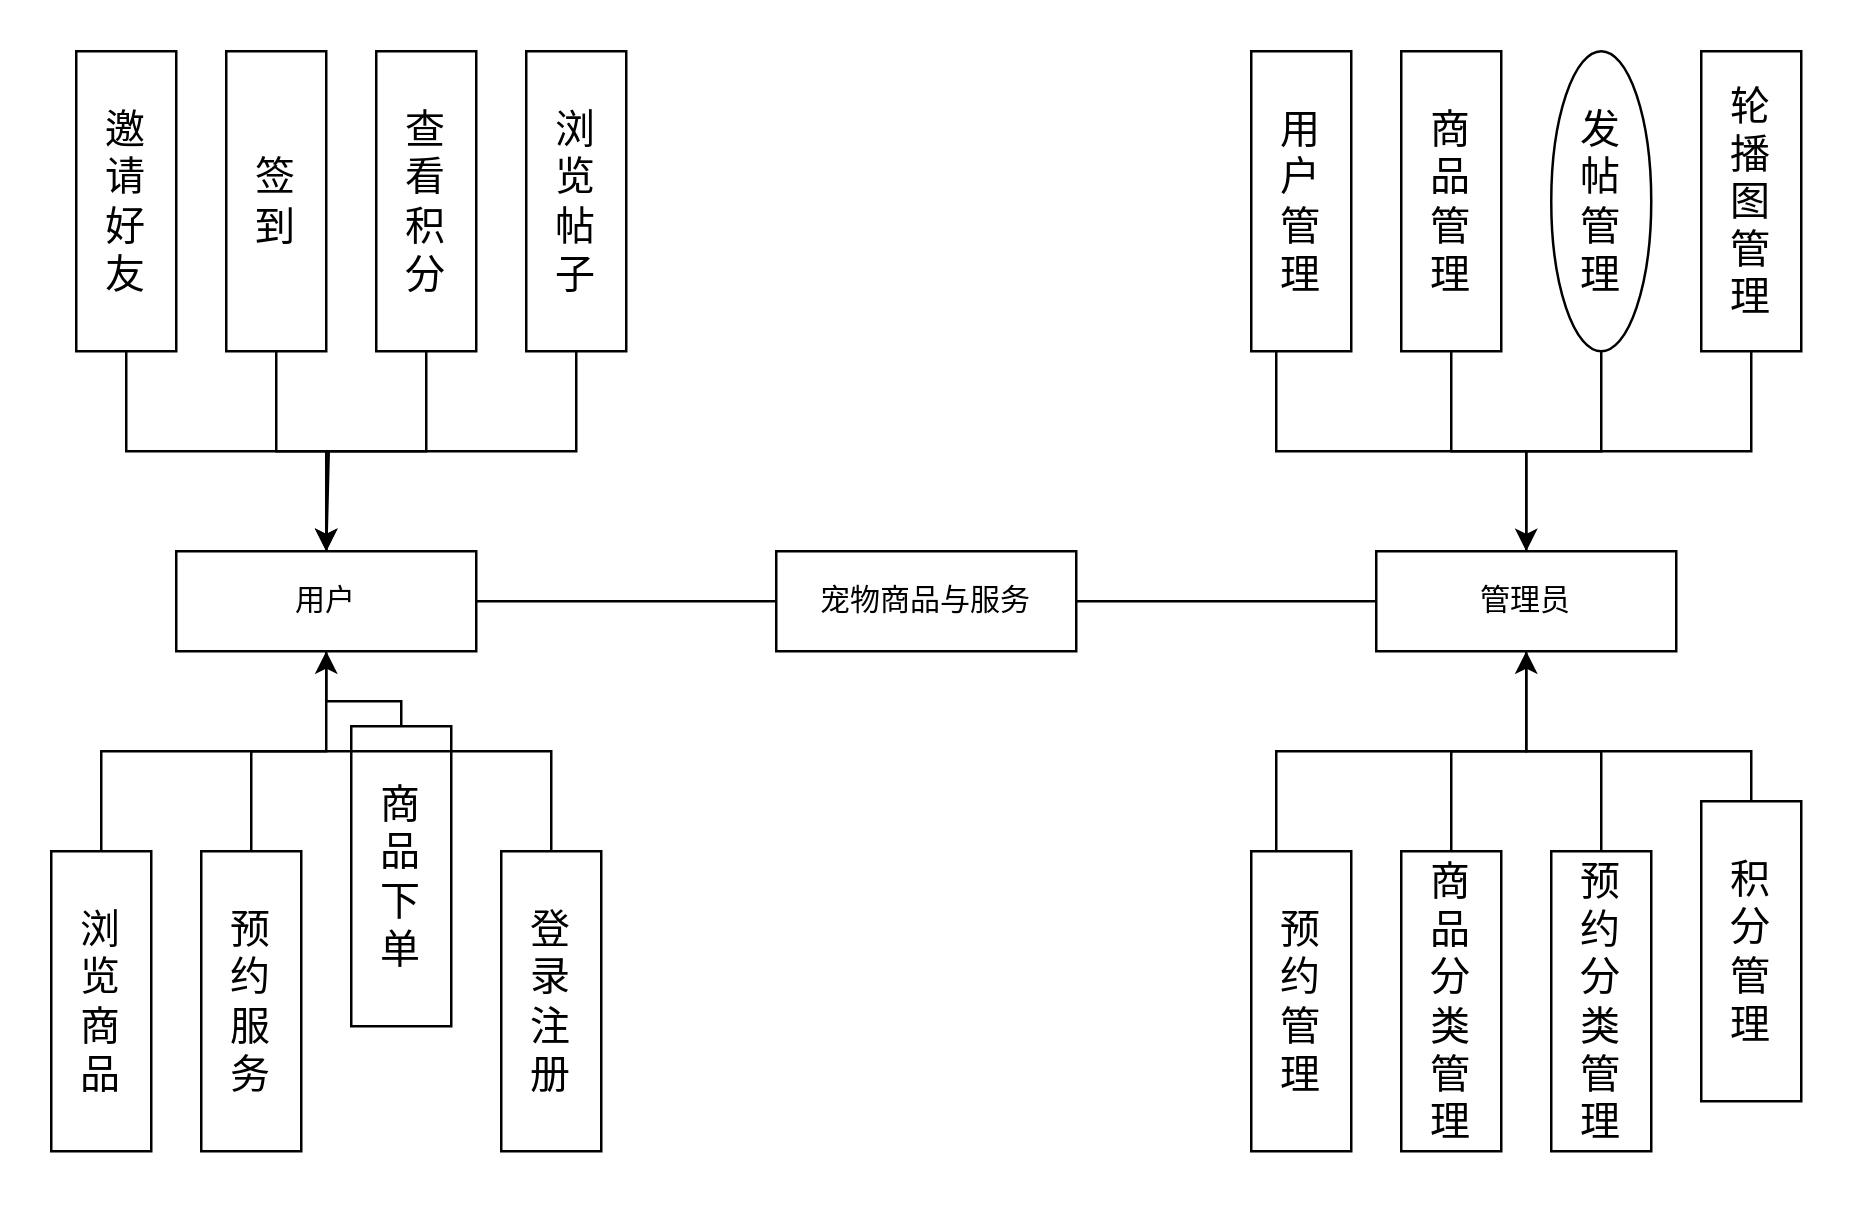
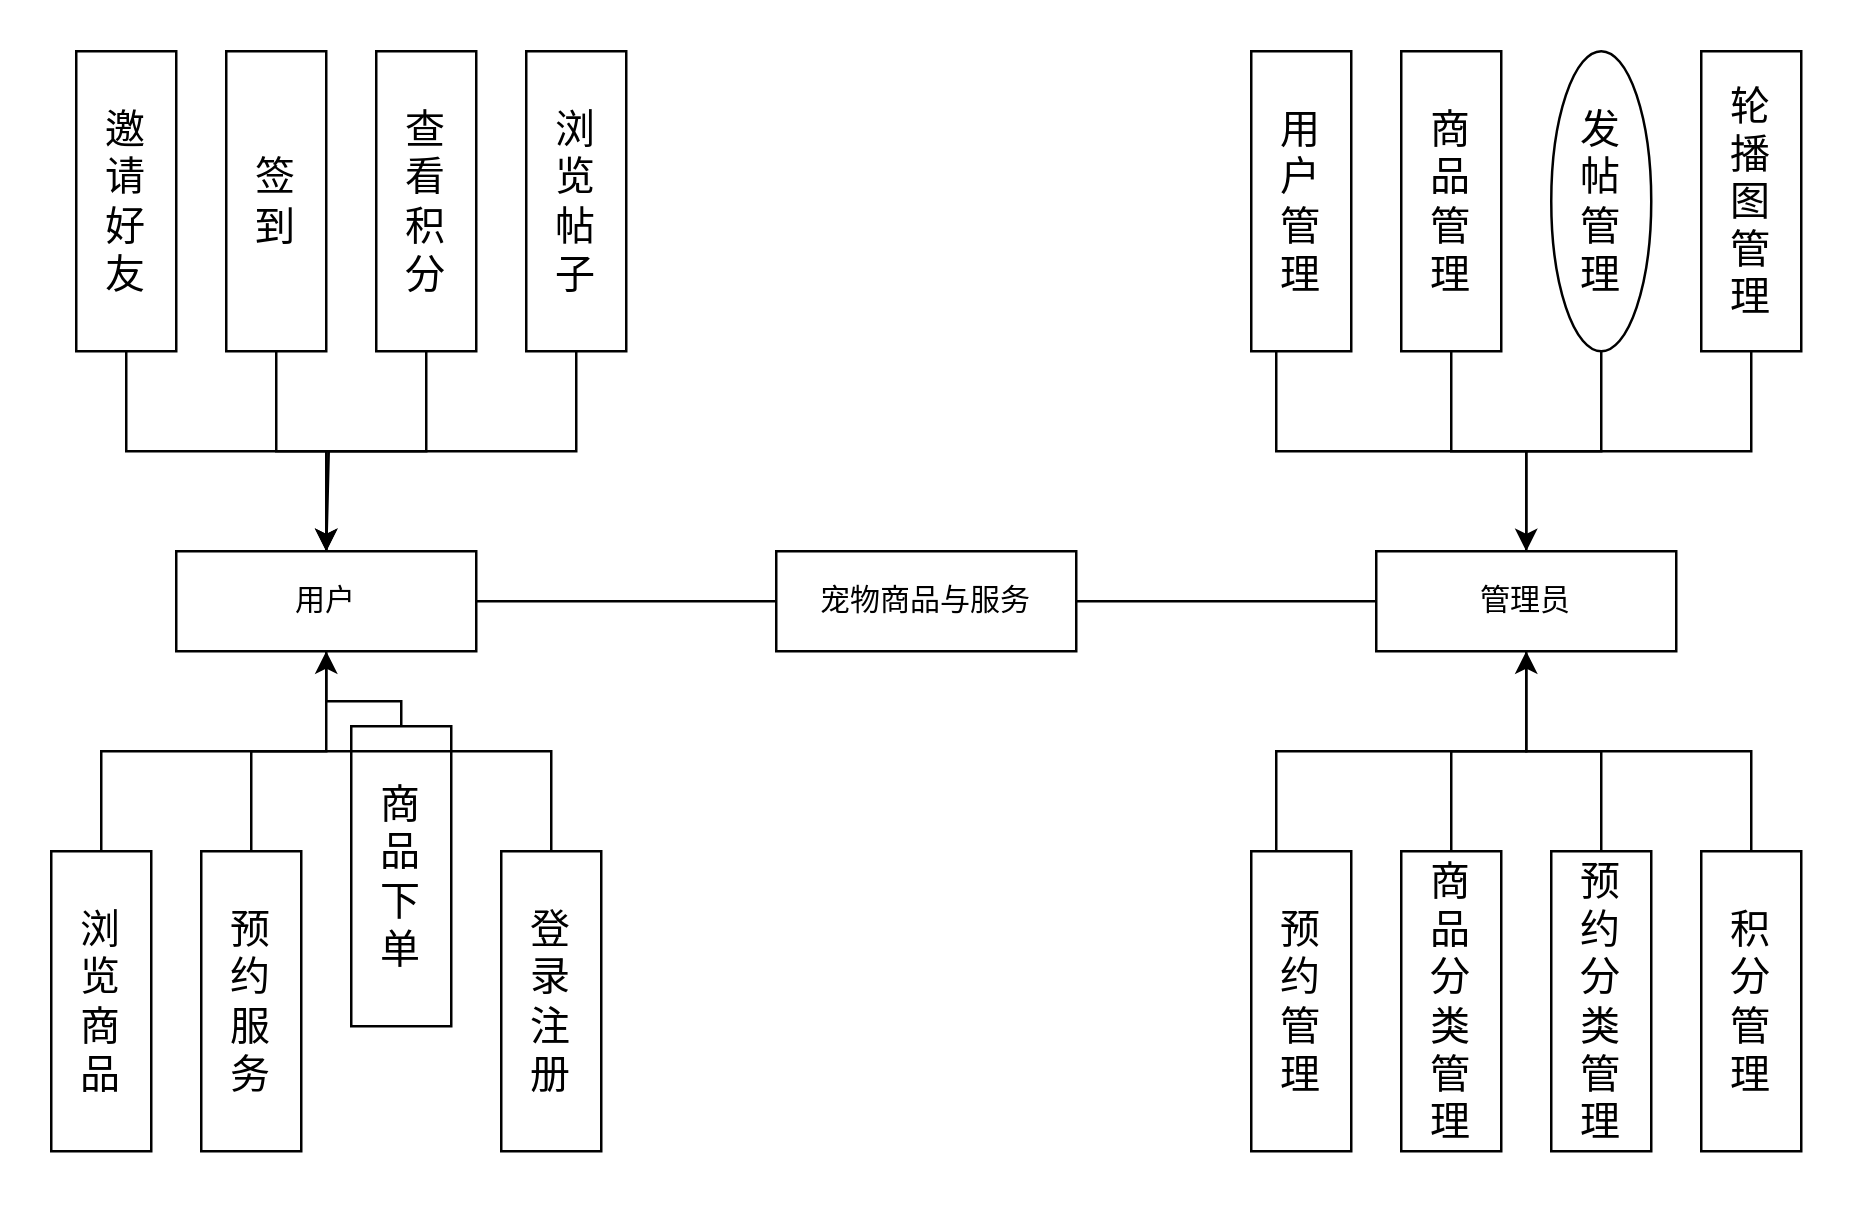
node "积 分 管 理": moved (1751, 951) -> (1751, 1001)
